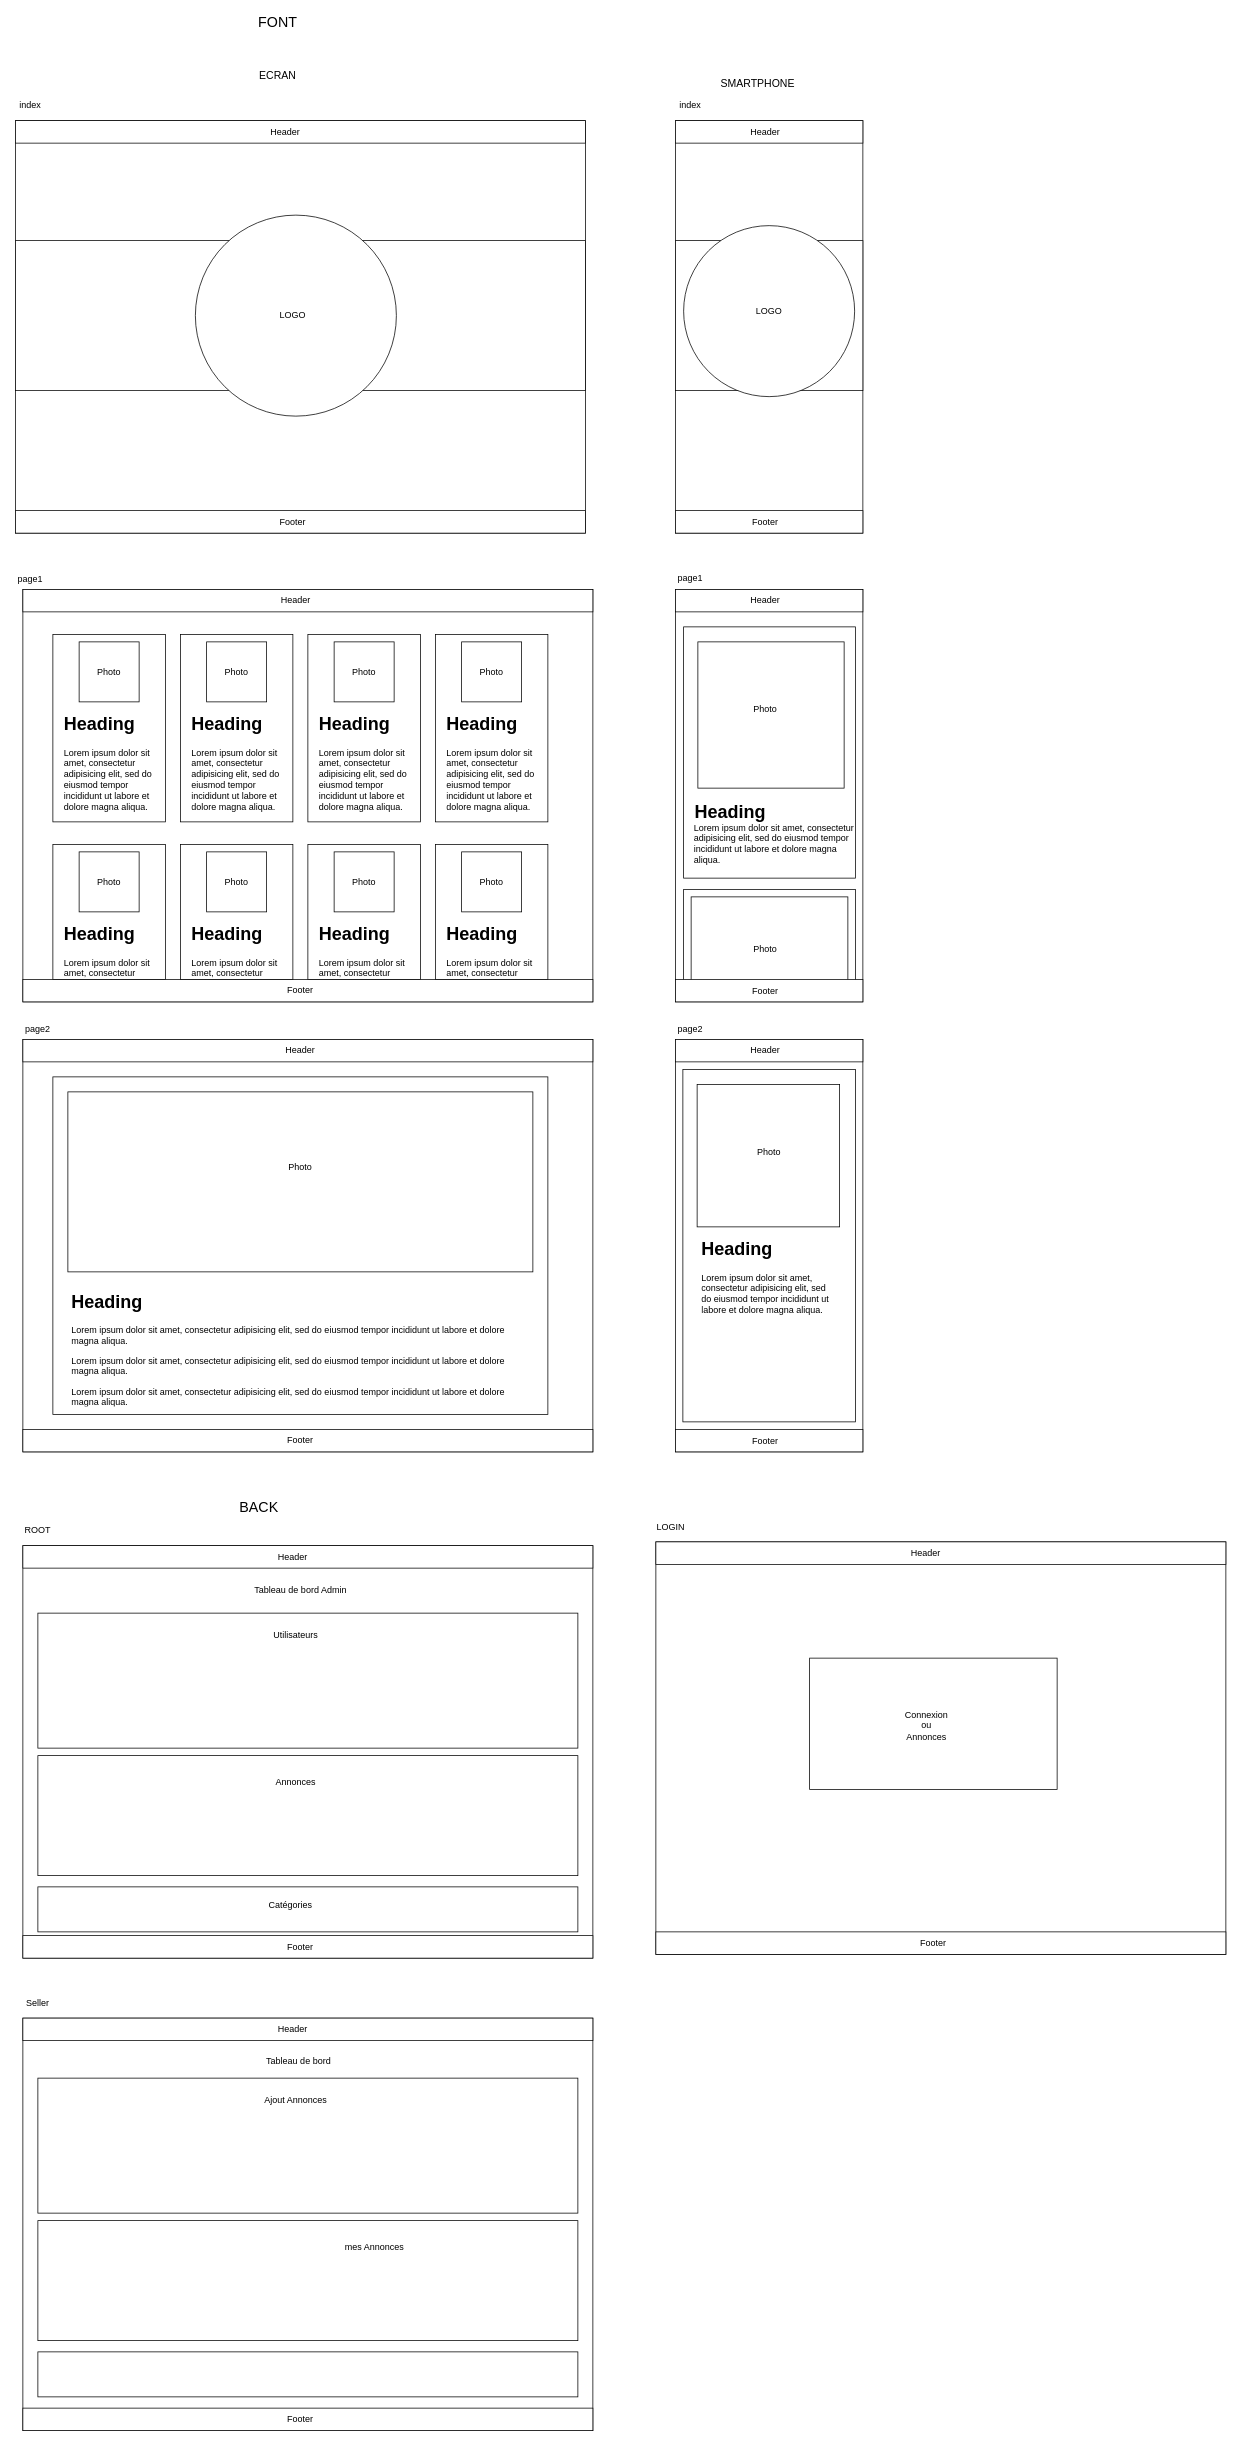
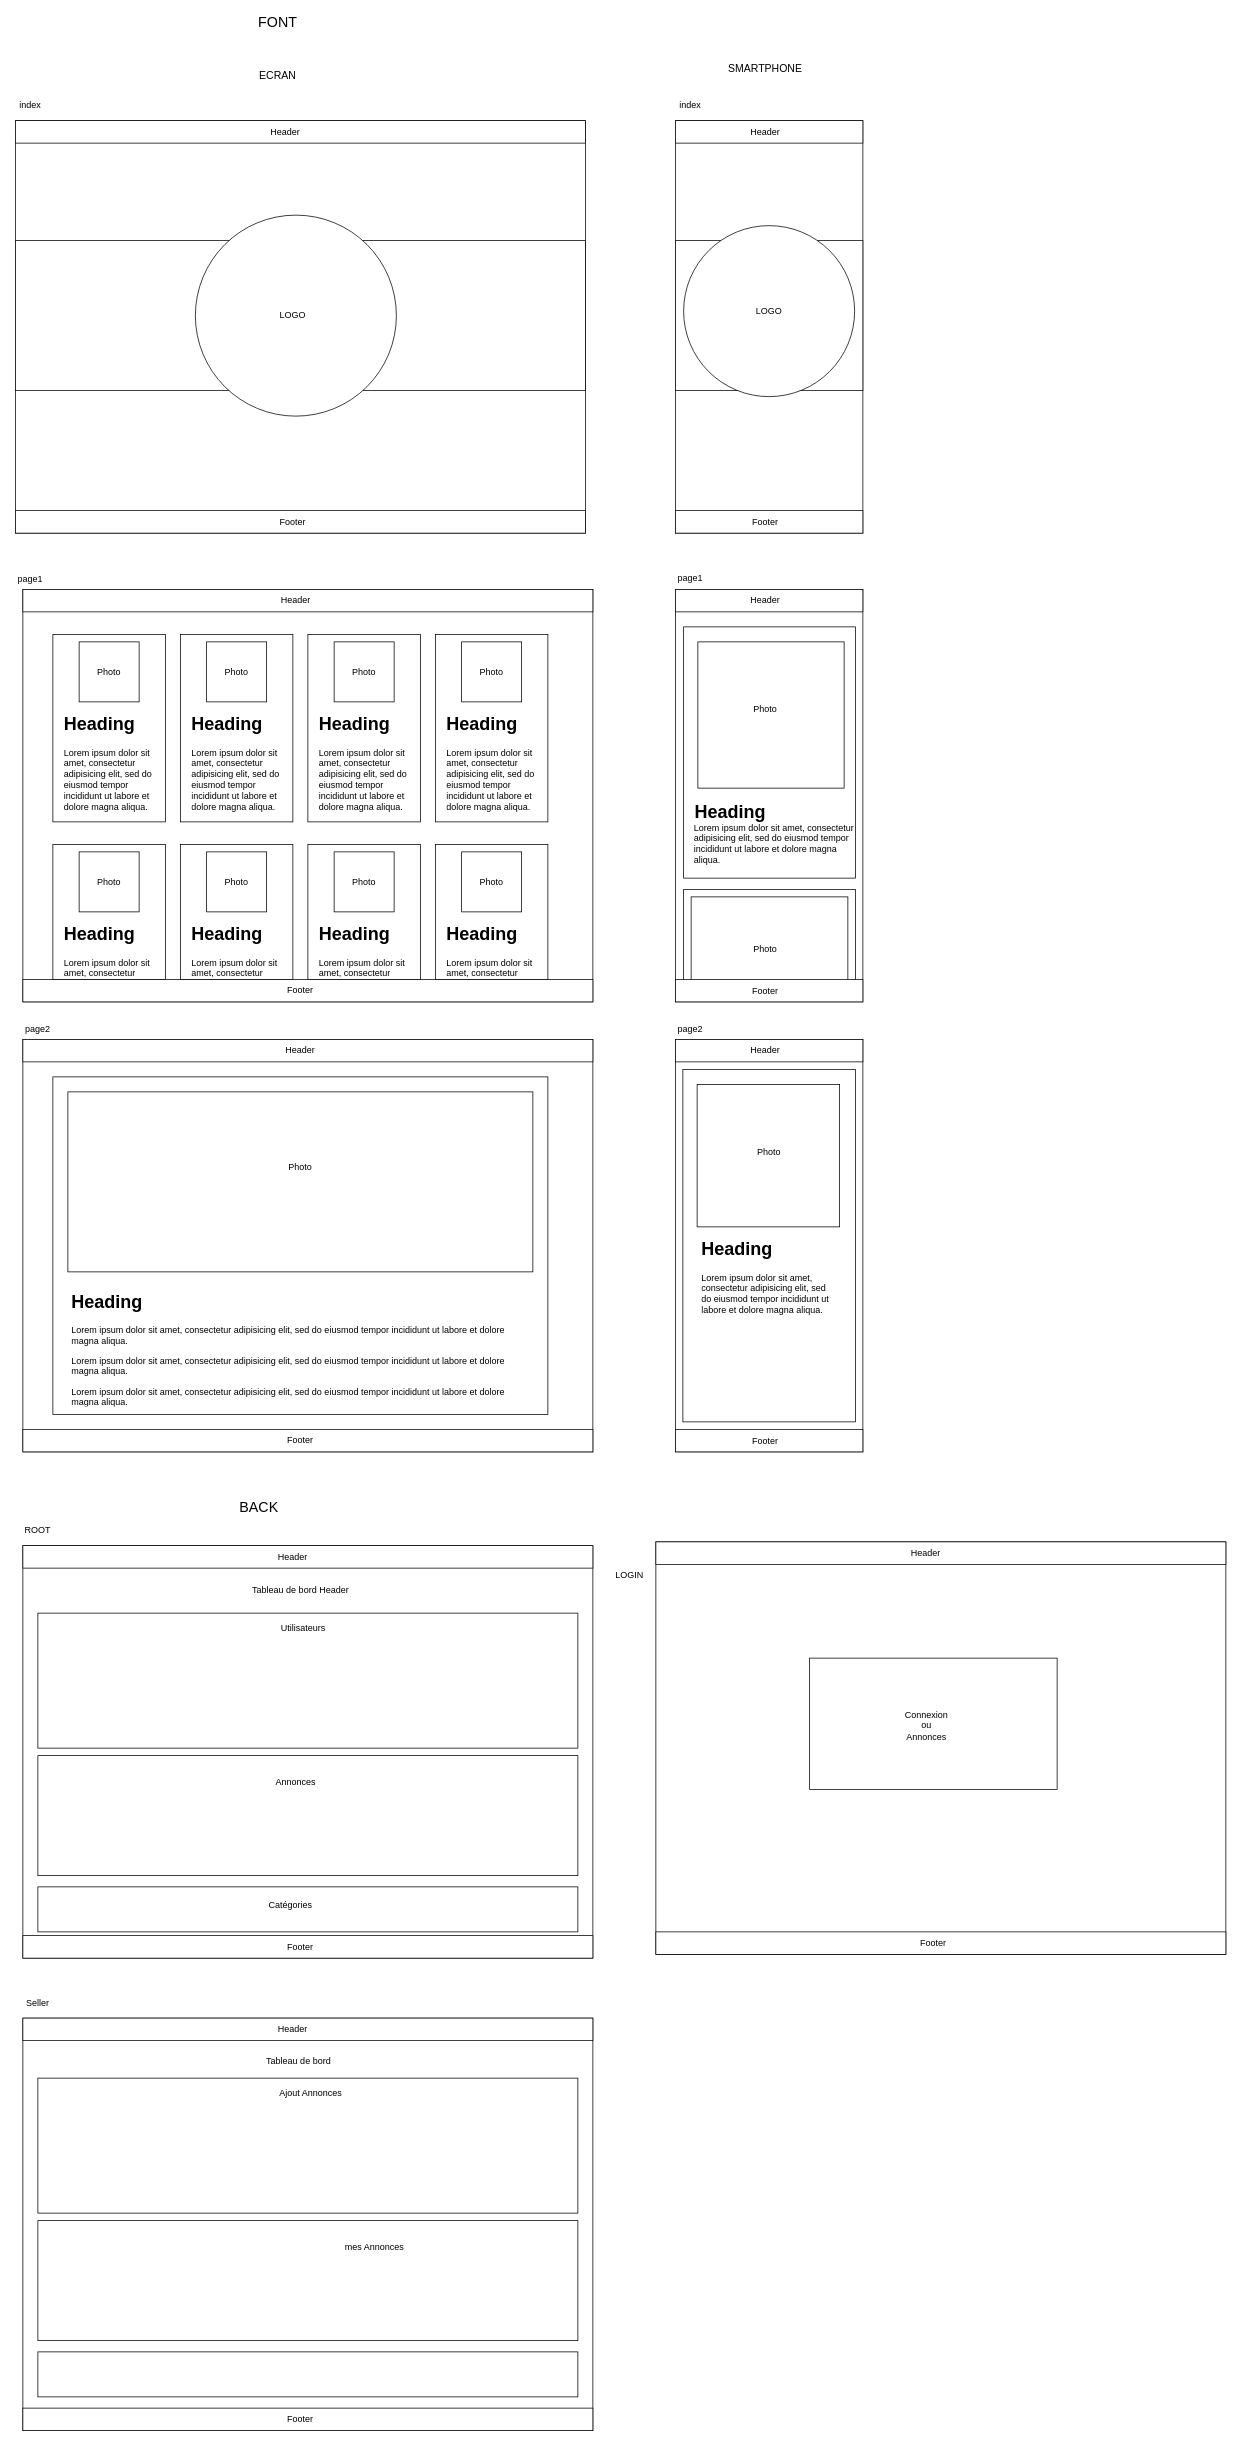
node "SMARTPHONE": moved (758, 83) -> (765, 68)
node "LOGIN": moved (671, 1527) -> (630, 1575)
node "Tableau de bord Admin": label "Tableau de bord Admin" -> "Tableau de bord Header"
node "Utilisateurs": moved (296, 1635) -> (303, 1628)
node "Ajout Annonces": moved (296, 2100) -> (311, 2093)
